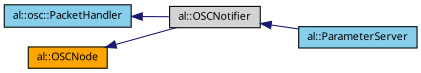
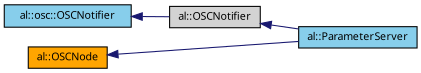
node "al::osc::PacketHandler": label "al::osc::PacketHandler" -> "al::osc::OSCNotifier"
edge "al::OSCNotifier" -> "al::OSCNode": now "al::ParameterServer" -> "al::OSCNode"
